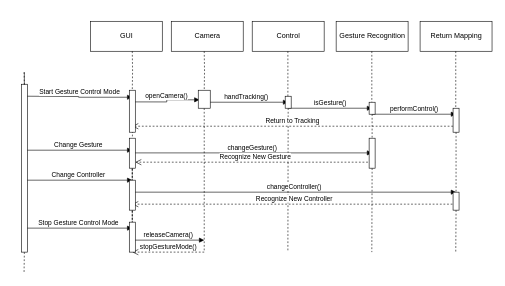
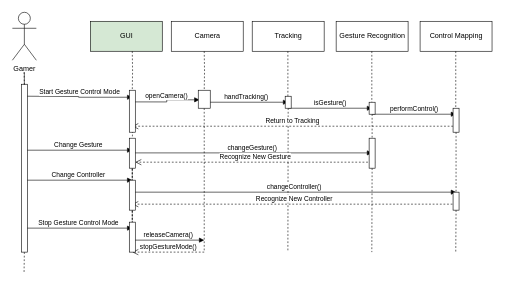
node "Gamer": added
node "GUI": fillcolor #ffffff -> #d5e8d4
node "Control": label "Control" -> "Tracking"
node "Return Mapping": label "Return Mapping" -> "Control Mapping"
